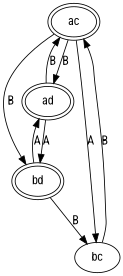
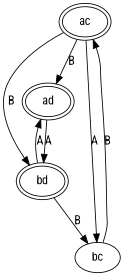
edge "ad" -> "ac": removed, label "B"
